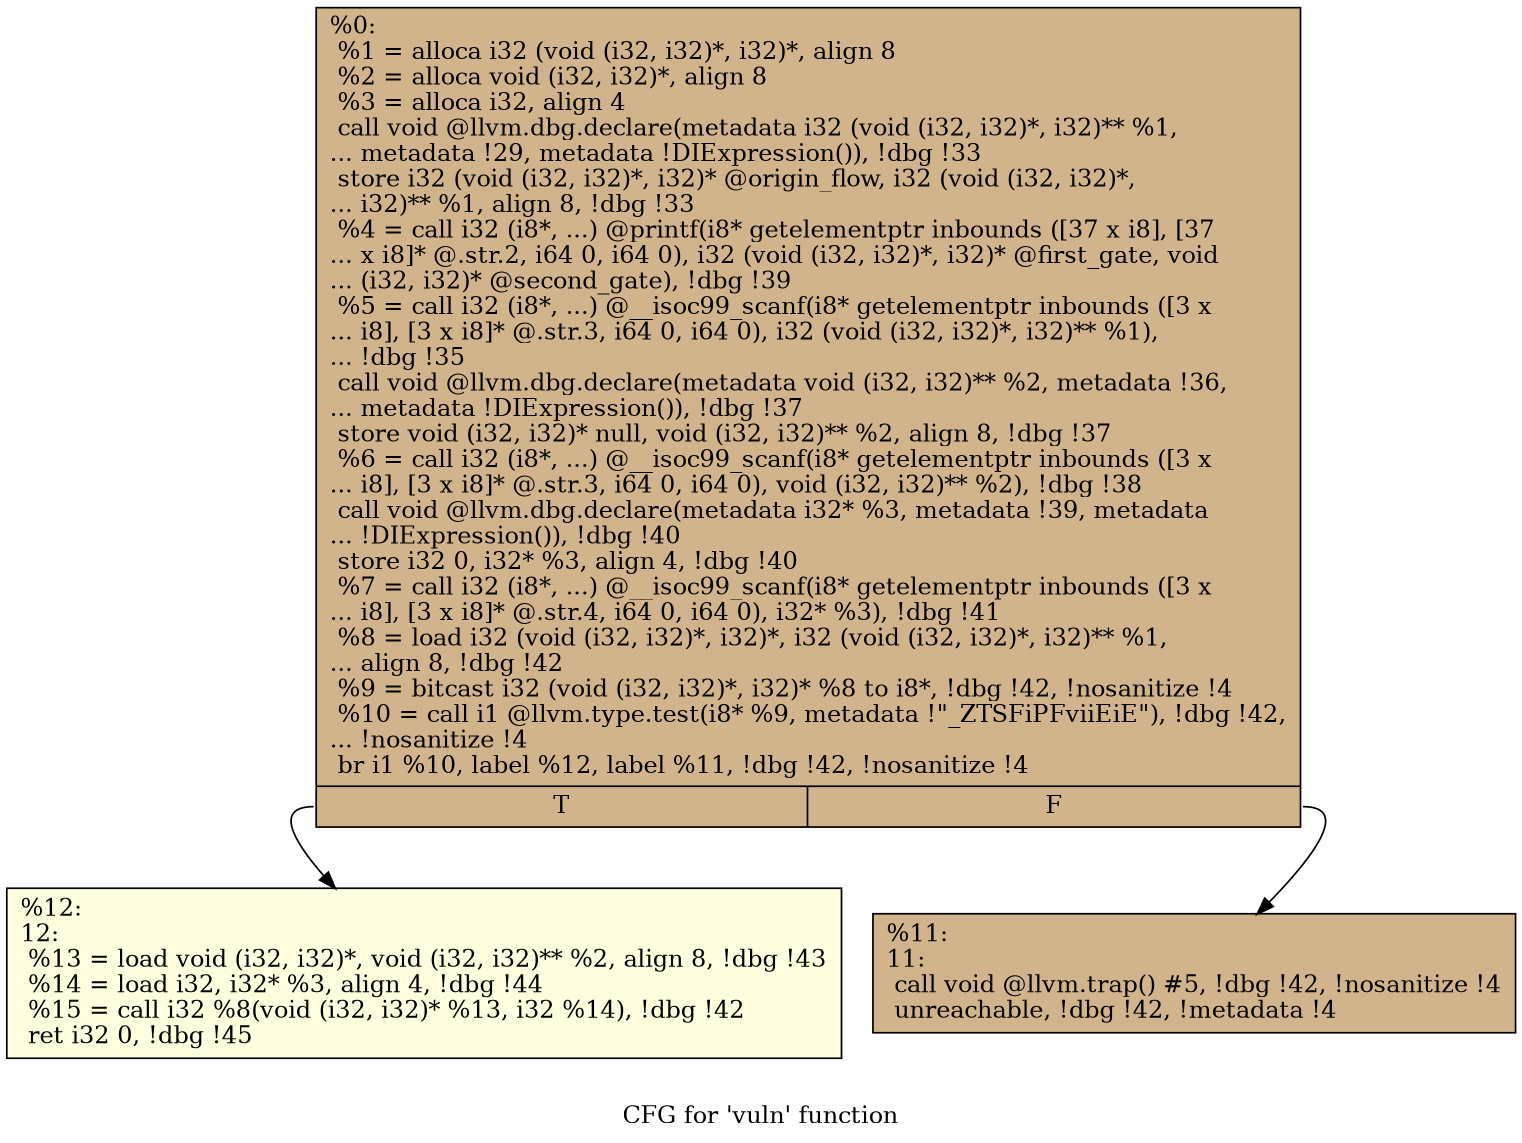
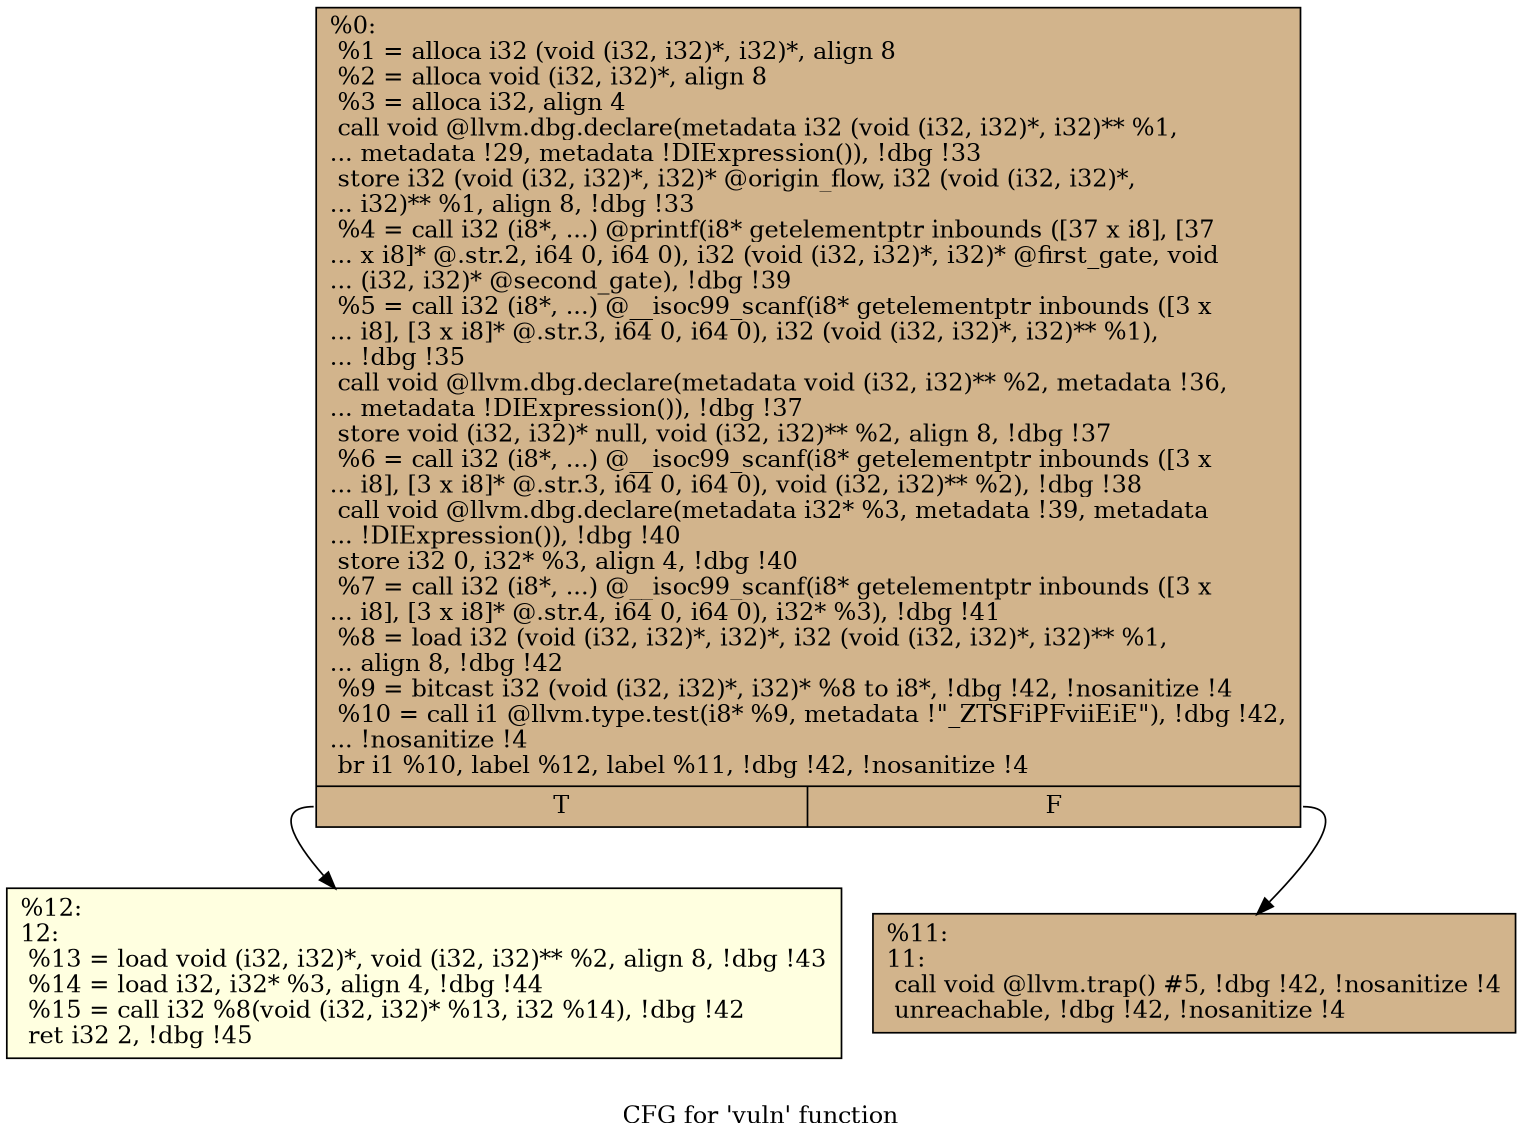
node "%11:": text "unreachable, !dbg !42, !metadata !4" -> "unreachable, !dbg !42, !nosanitize !4"
node "%12:": text "ret i32 0, !dbg !45" -> "ret i32 2, !dbg !45"
